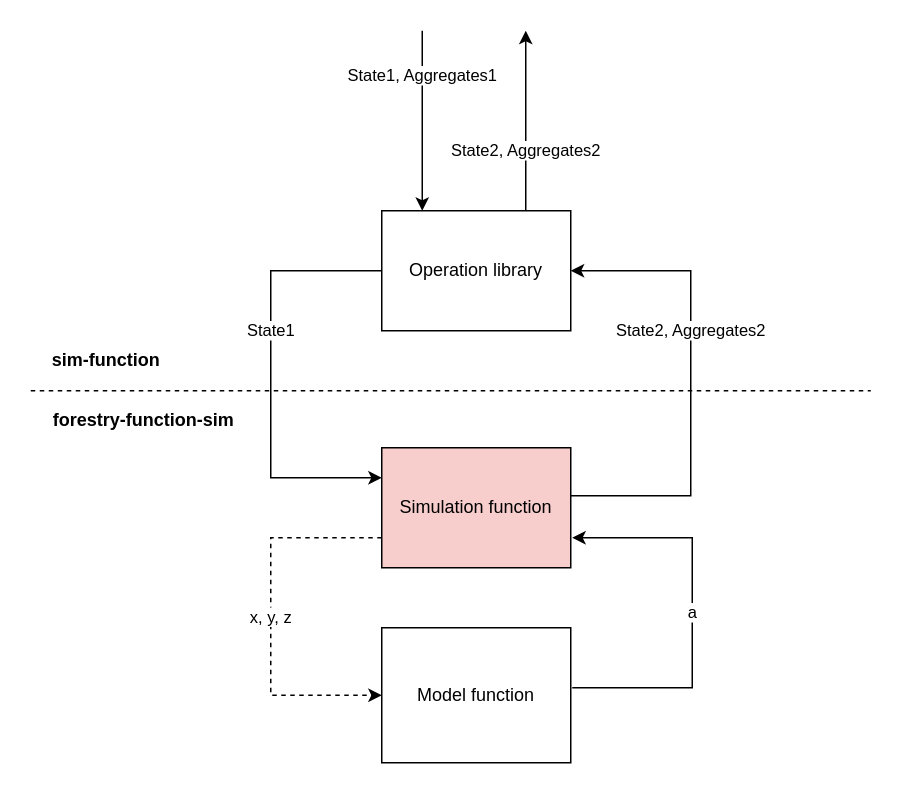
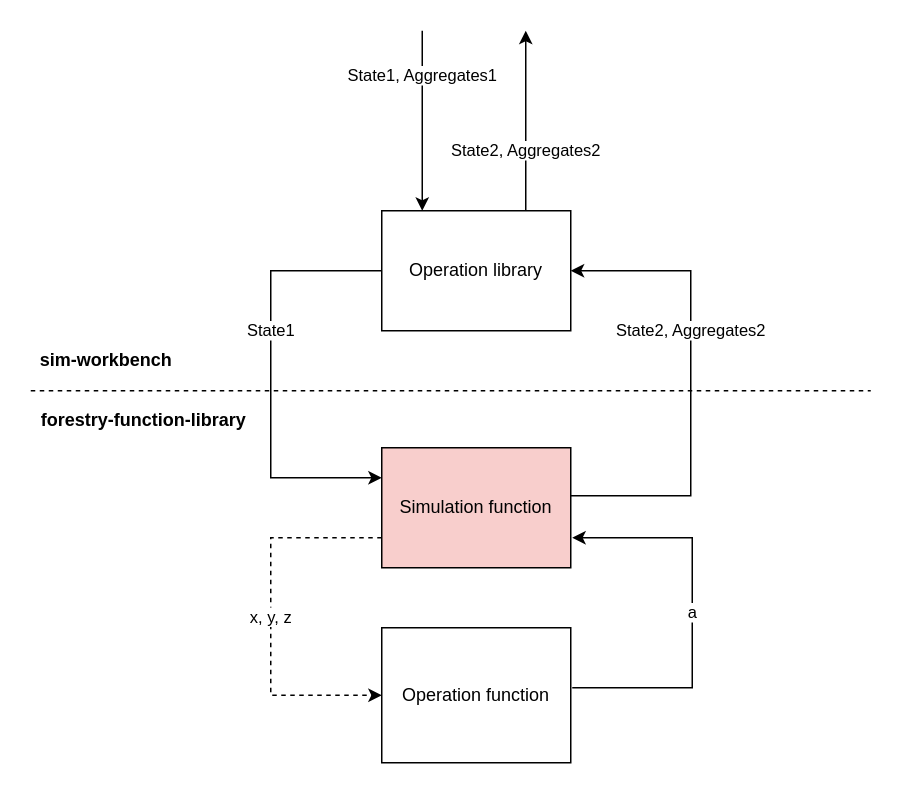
node "sim-function": label "sim-function" -> "sim-workbench"
node "forestry-function-sim": label "forestry-function-sim" -> "forestry-function-library"
node "Model function": label "Model function" -> "Operation function"
